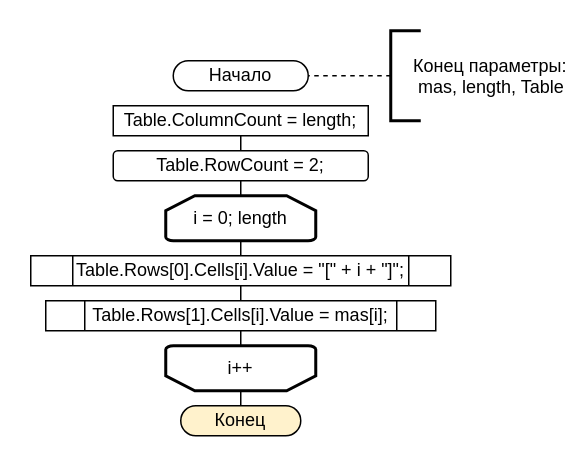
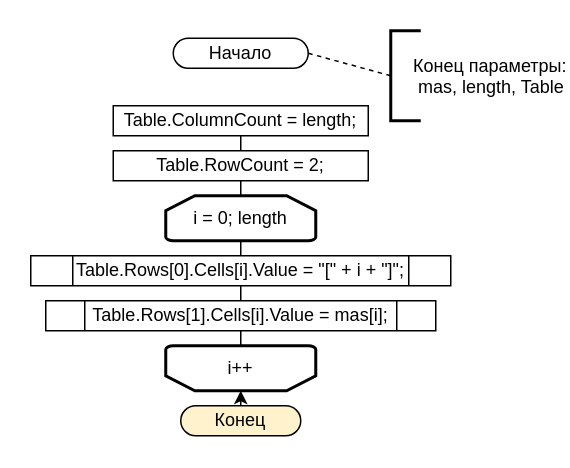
node "Начало": moved (241, 76) -> (241, 53)
node "Table.RowCount = 2;": shape rounded rectangle -> rectangle
edge "i++" -- "Конец": arrowhead none -> classic
